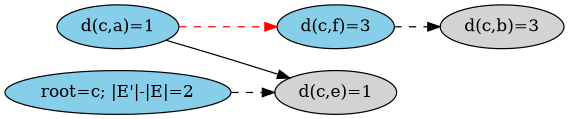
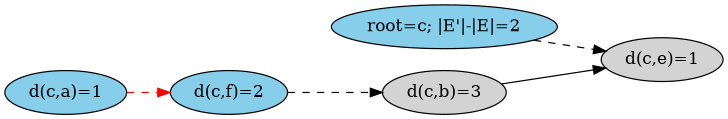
node "d(c,f)=3": label "d(c,f)=3" -> "d(c,f)=2"
edge "d(c,a)=1" -> "d(c,e)=1": now "d(c,b)=3" -> "d(c,e)=1"
